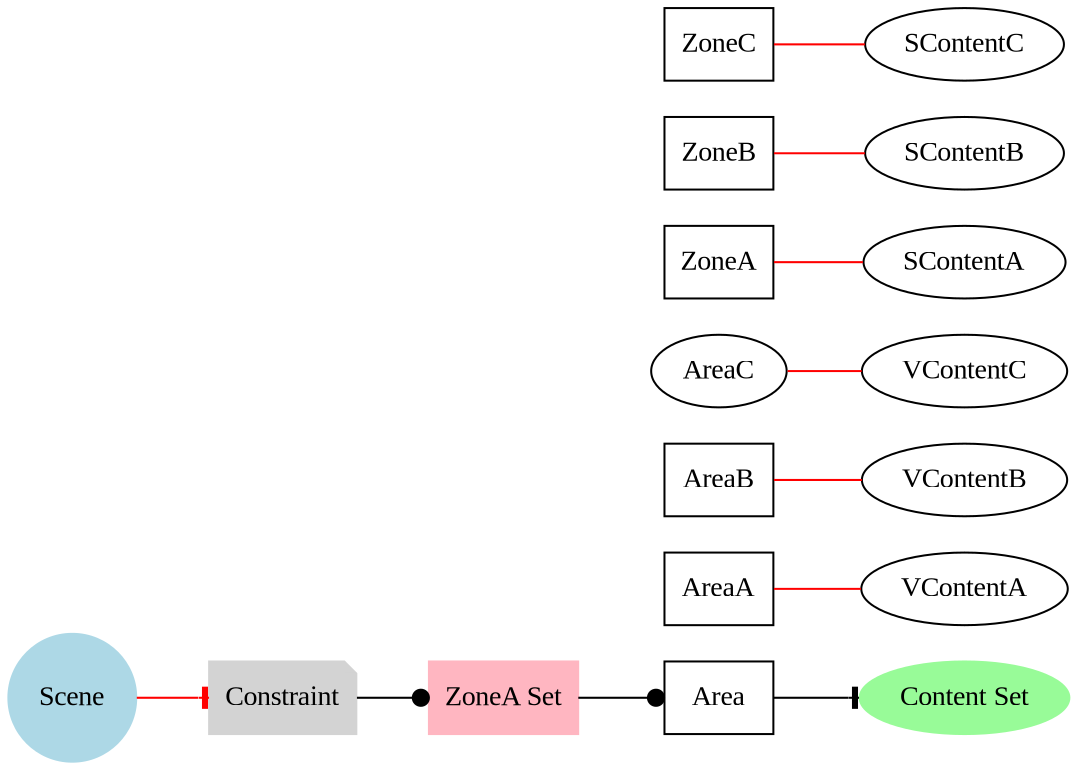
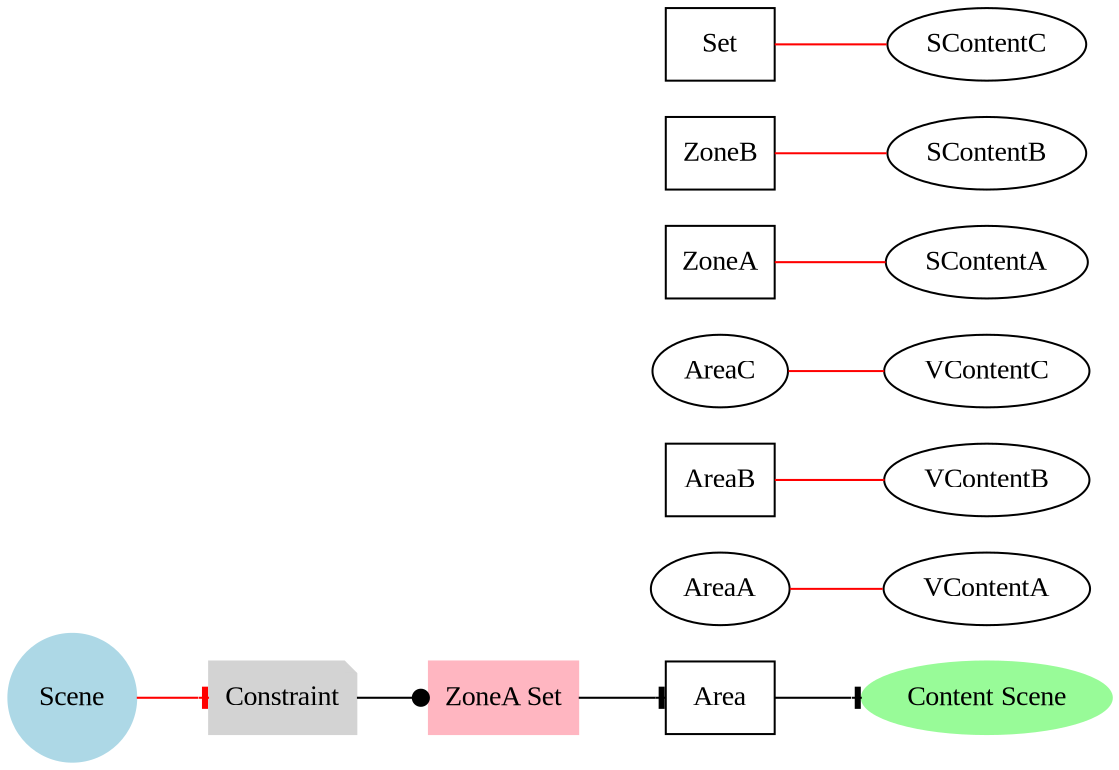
node "ZoneC": label "ZoneC" -> "Set"
node "AreaA": shape box -> ellipse
edge "ZoneA Set" -> "Area": arrowhead dot -> tee
node "Content Set": label "Content Set" -> "Content Scene"
